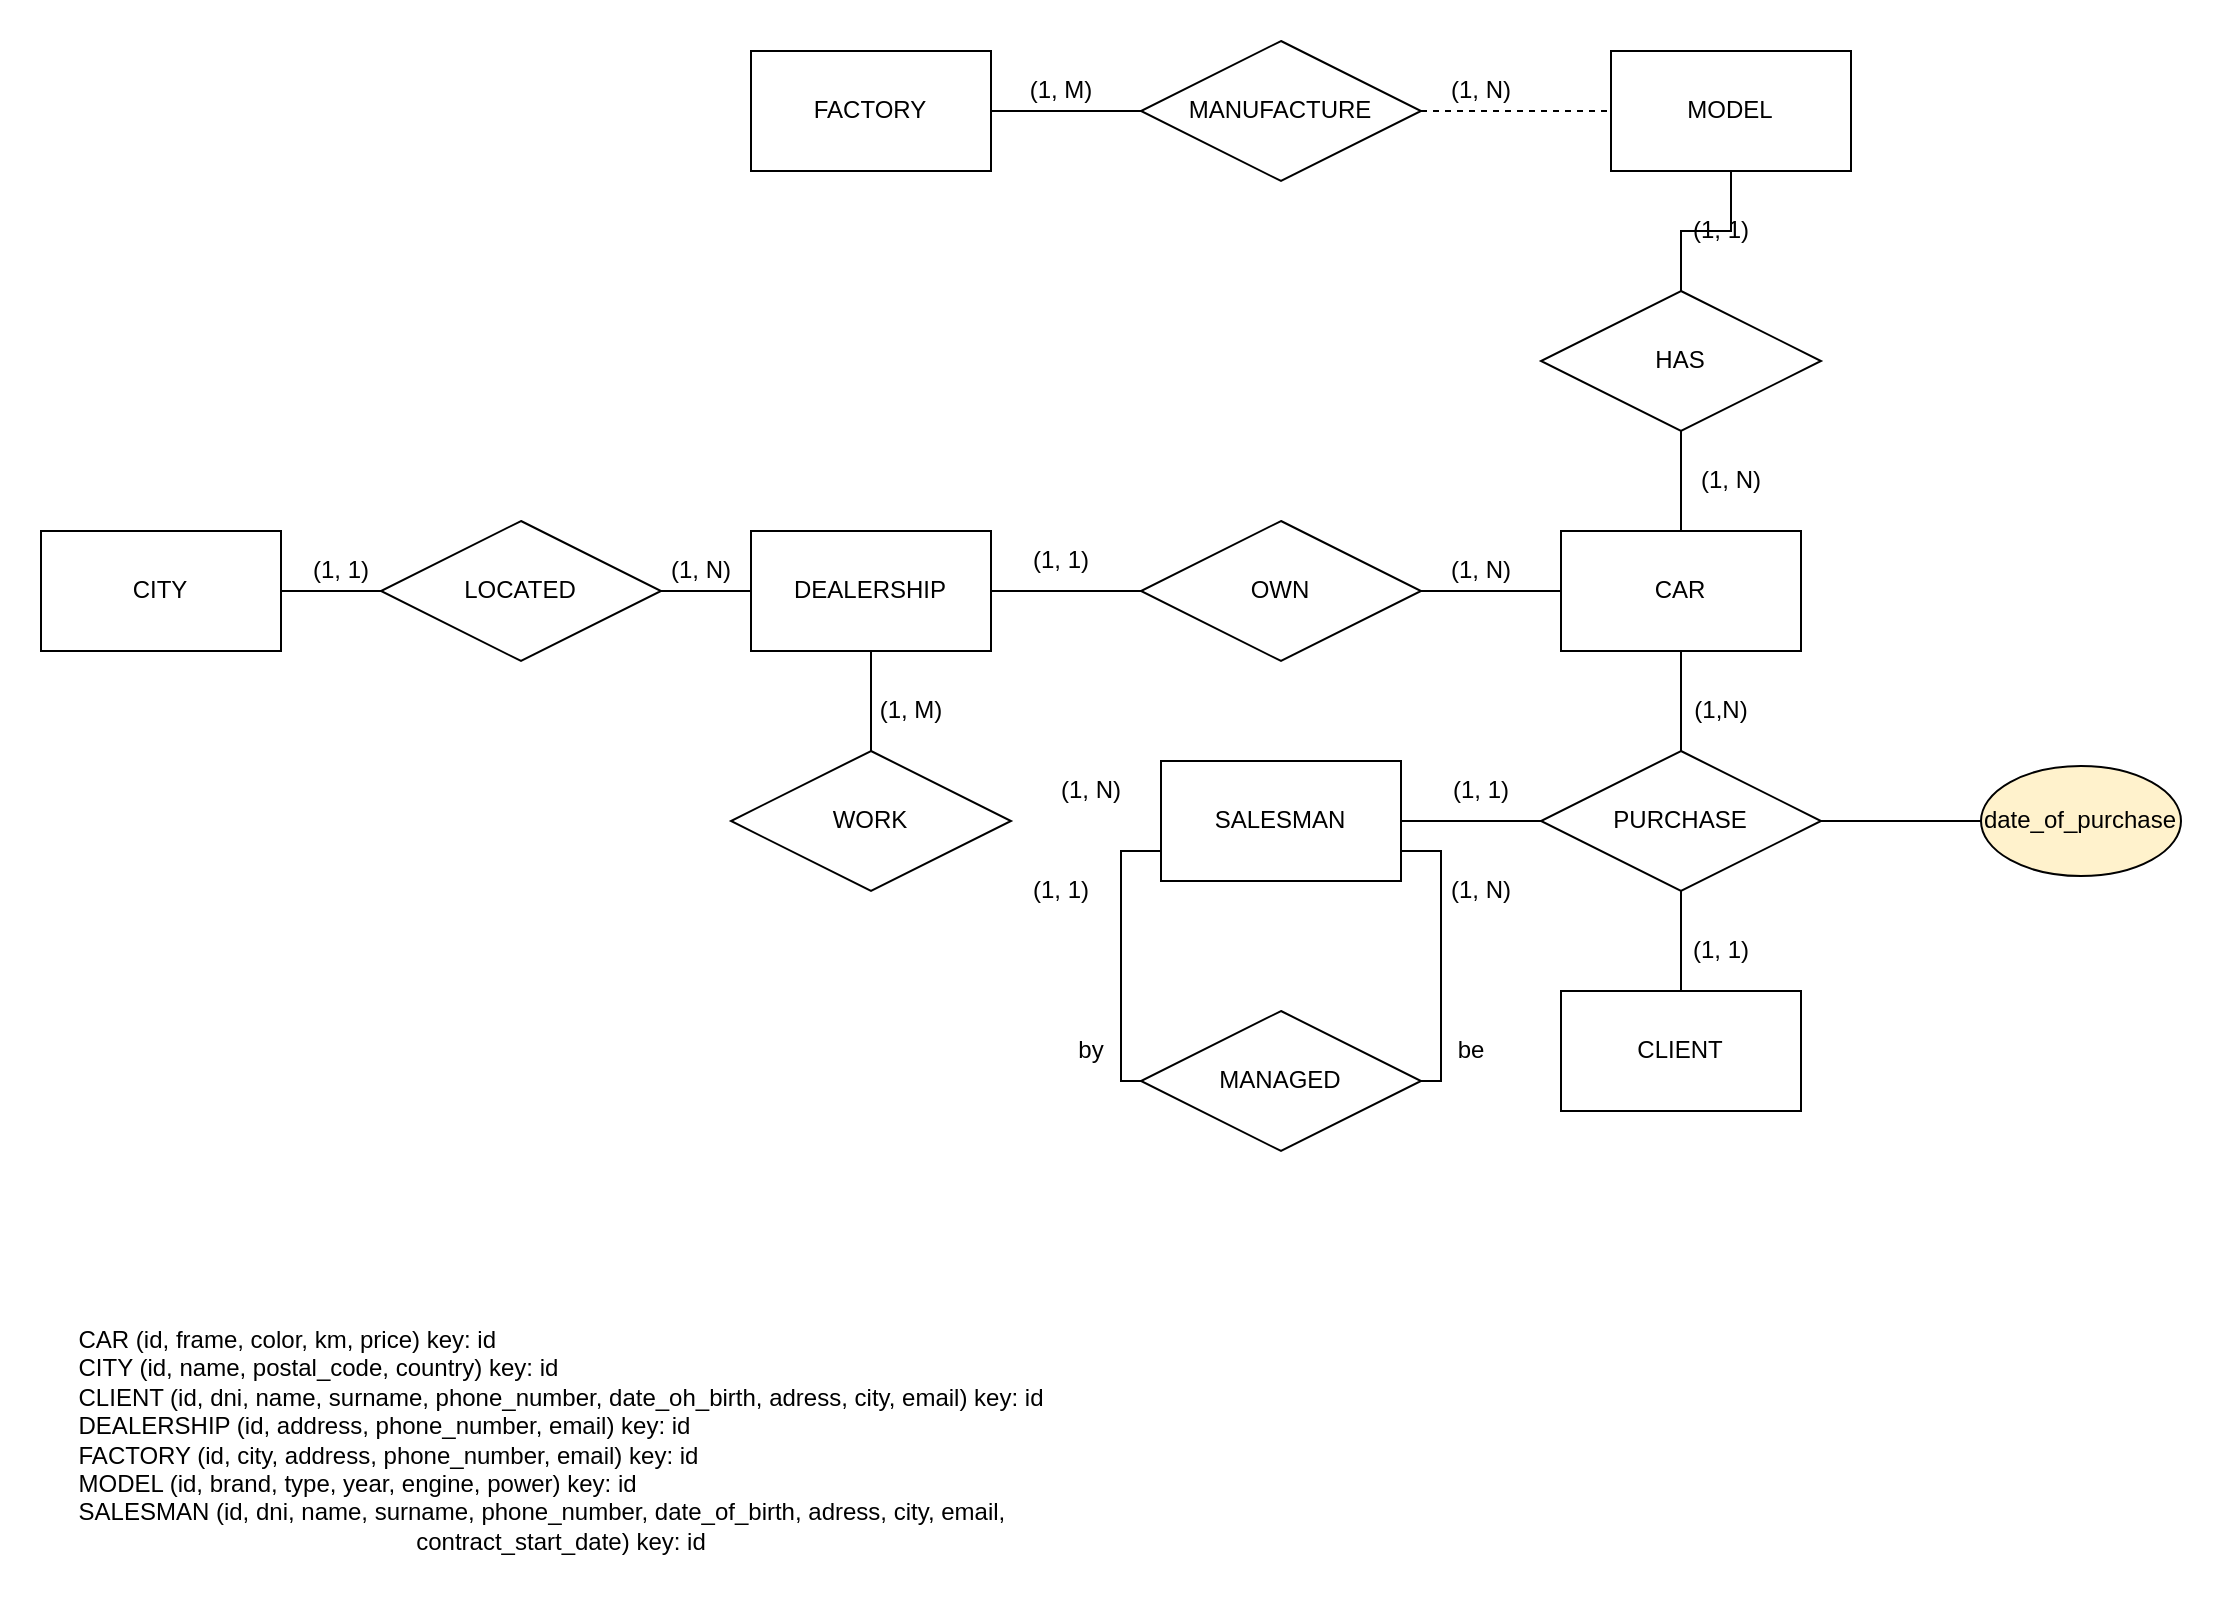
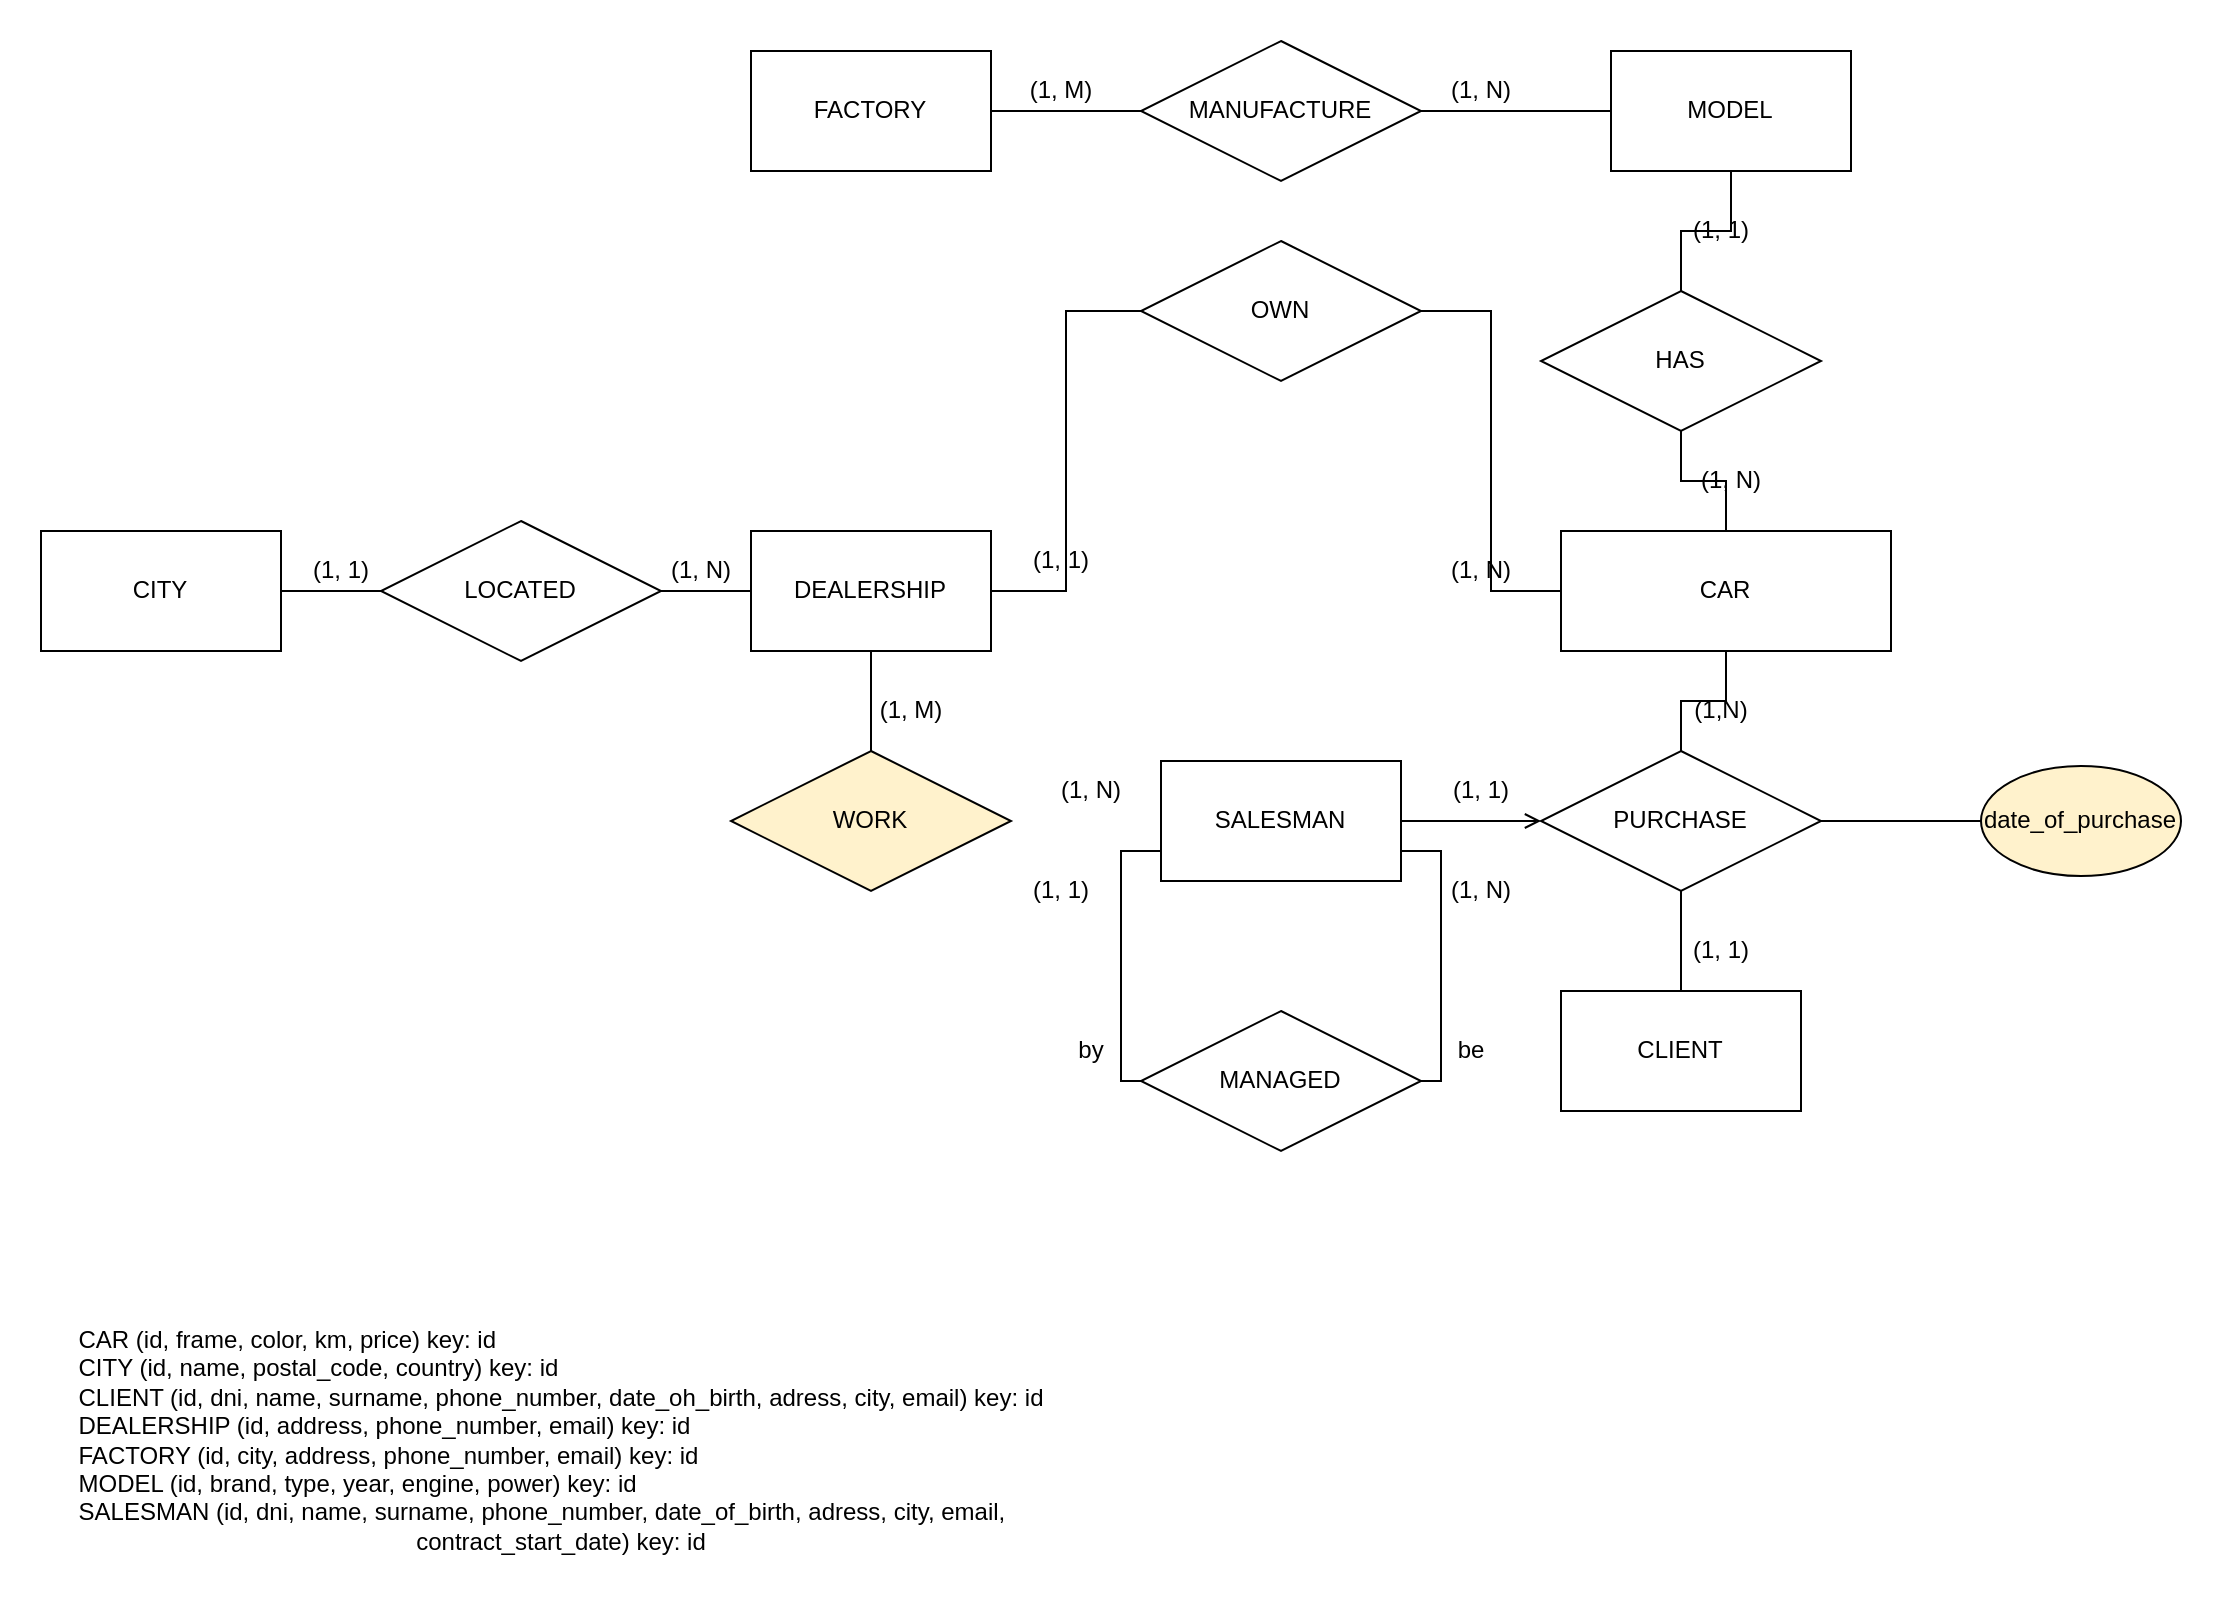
edge "MANUFACTURE" -- "MODEL": style dashed -> solid
node "OWN": moved (1281, 591) -> (1281, 311)
node "CAR": size 240x120 -> 330x120
node "WORK": fillcolor #ffffff -> #fff2cc
edge "SALESMAN" -- "PURCHASE": arrowhead none -> open
